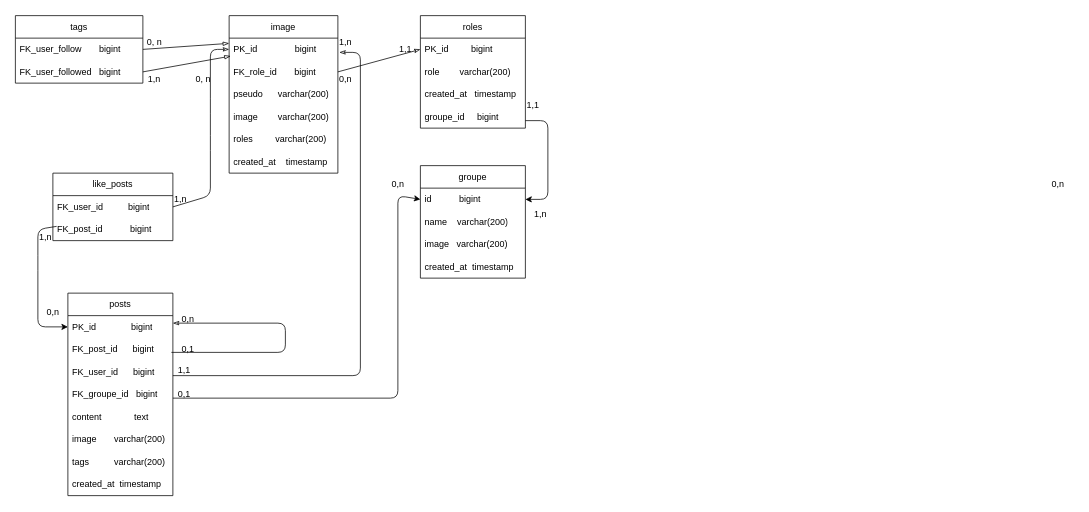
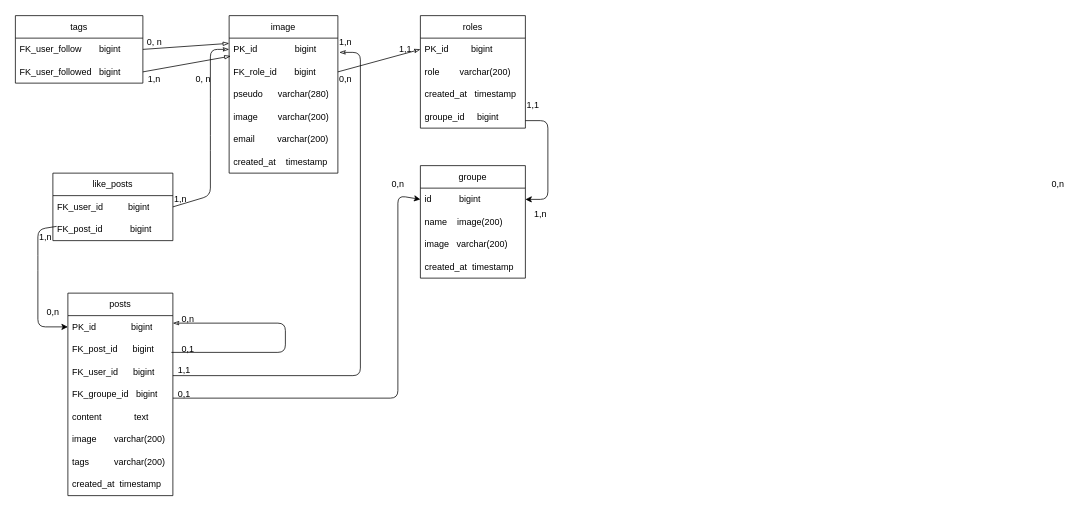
node "pseudo varchar(200)": label "pseudo varchar(200)" -> "pseudo varchar(280)"
node "roles varchar(200)": label "roles varchar(200)" -> "email varchar(200)"
node "name varchar(200)": label "name varchar(200)" -> "name image(200)"
